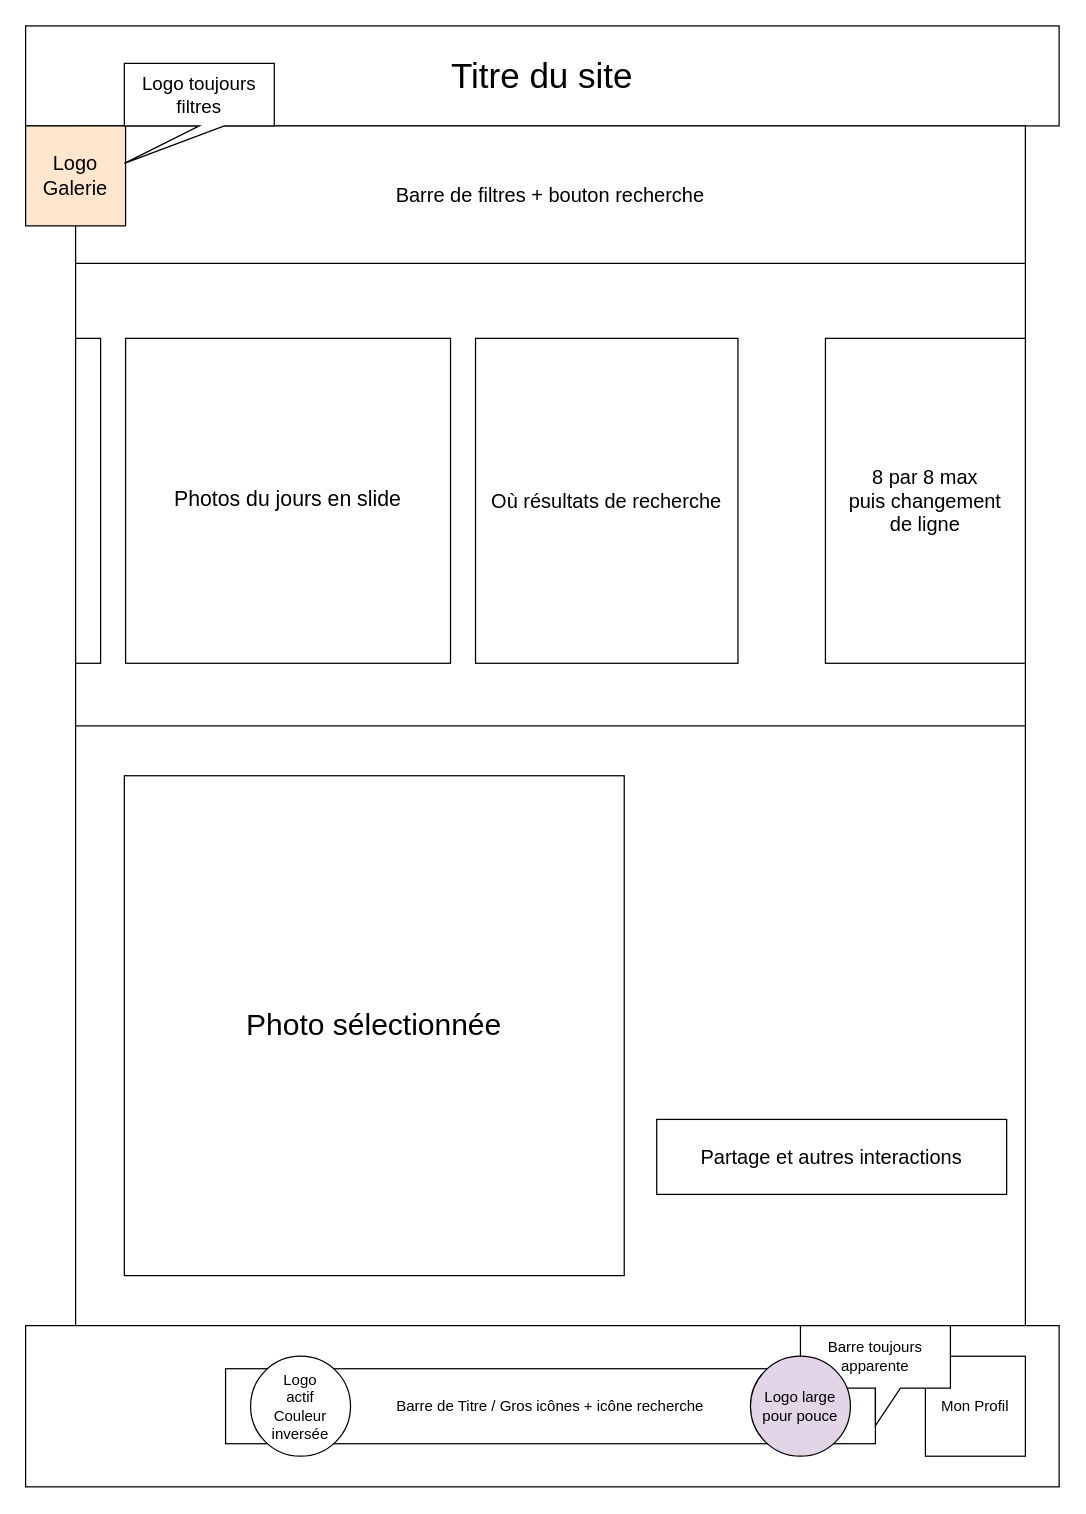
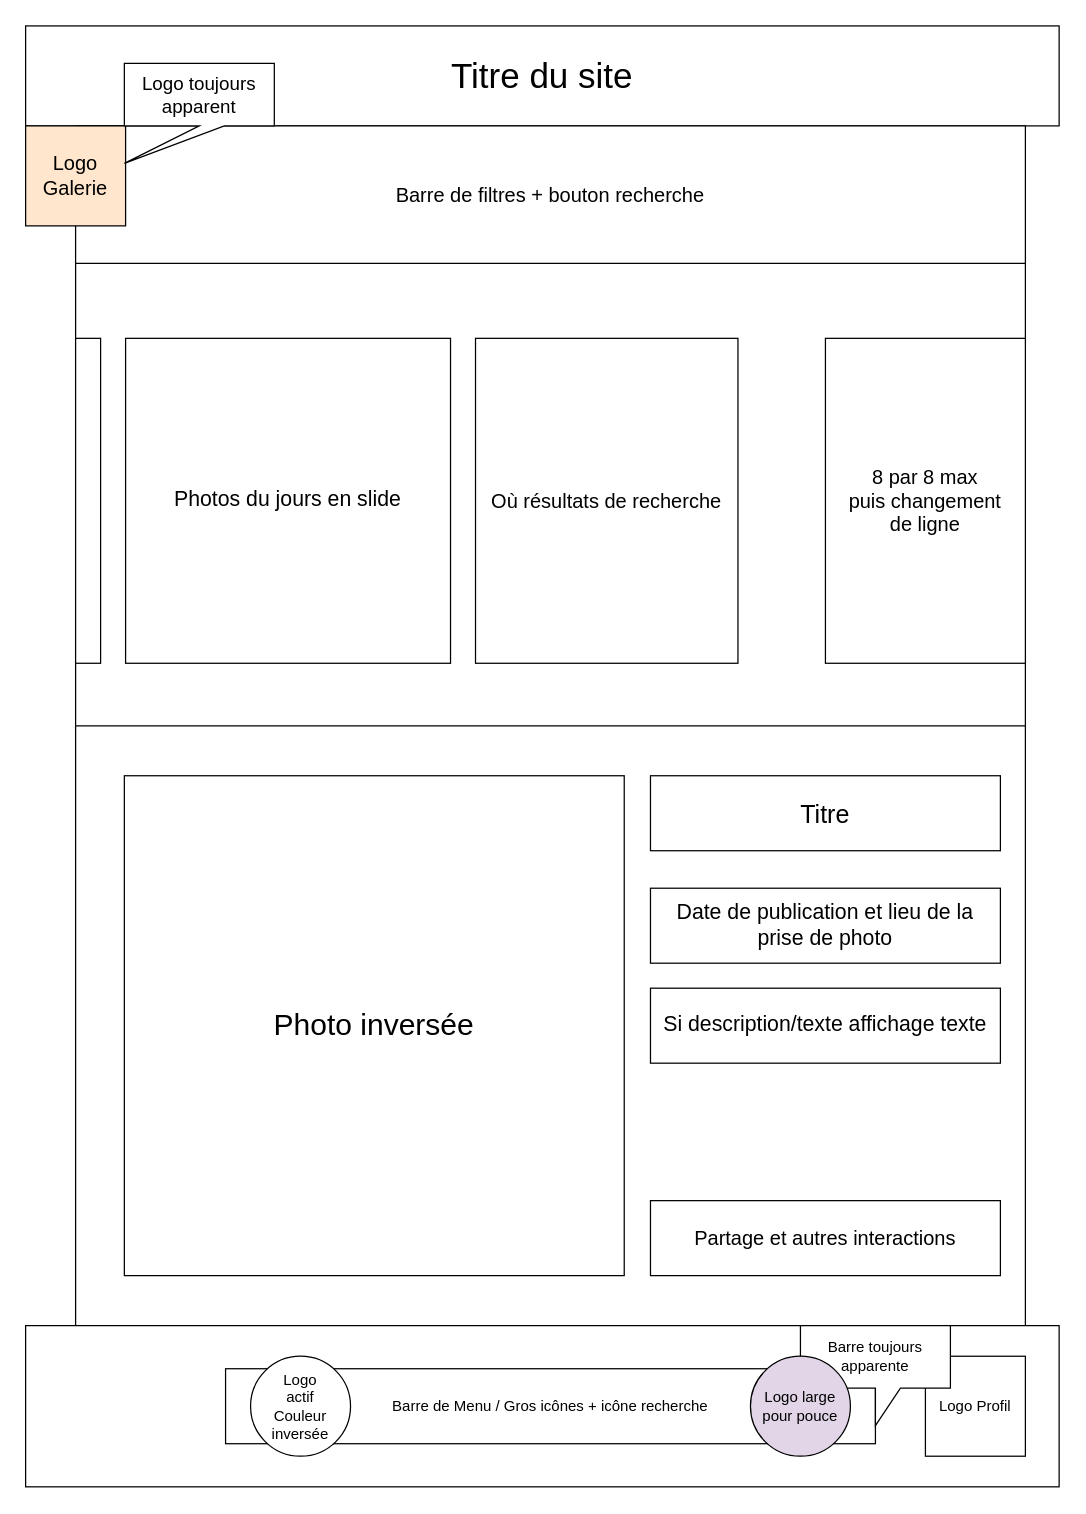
node "Logo toujours filtres": label "Logo toujours filtres" -> "Logo toujours apparent"
node "Titre": added
node "Date de publication et lieu de la prise de photo": added
node "Photo sélectionnée": label "Photo sélectionnée" -> "Photo inversée"
node "Si description/texte affichage texte": added
node "Partage et autres interactions": moved (832, 1157) -> (826, 1238)
node "Barre de Titre / Gros icônes + icône recherche": label "Barre de Titre / Gros icônes + icône recherche" -> "Barre de Menu / Gros icônes + icône recherche"
node "Mon Profil": label "Mon Profil" -> "Logo Profil"
